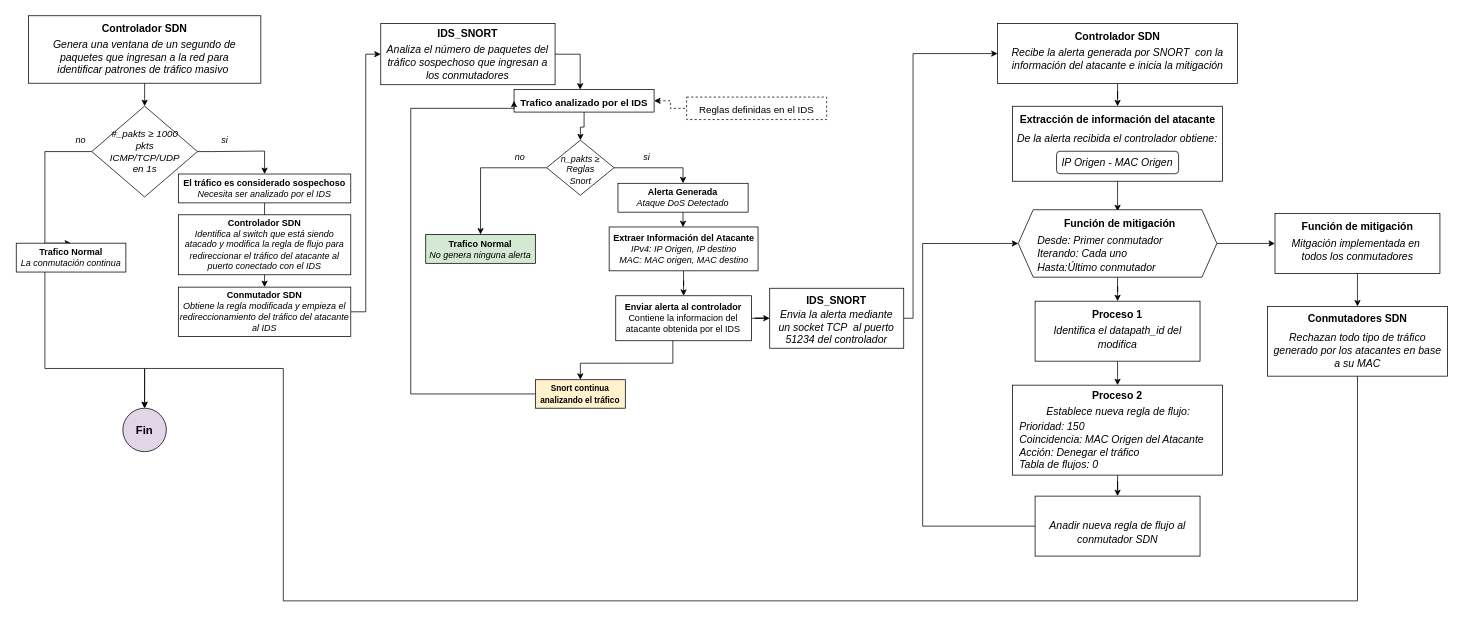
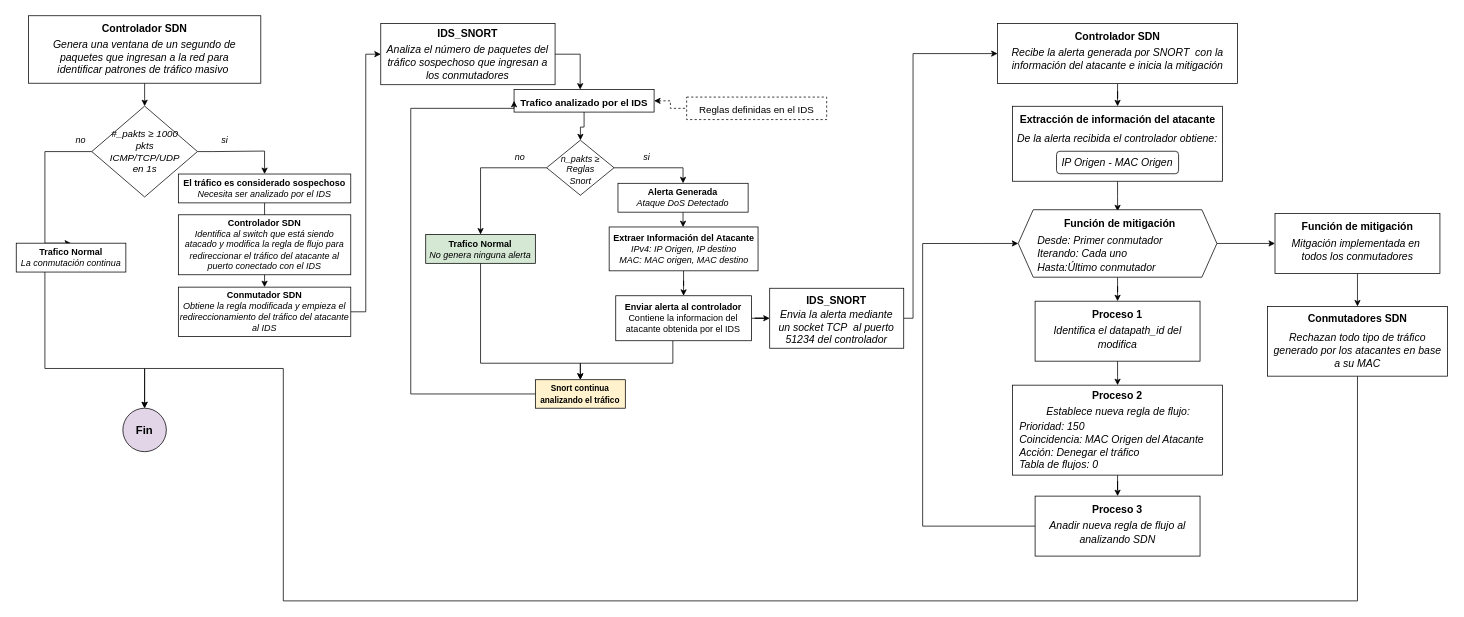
edge "Trafico Normal No genera ninguna alerta" -> "Snort continua analizando el tráfico": added
node "Proceso 3": added
node "Anadir nueva regla de flujo al conmutador SDN": label "Anadir nueva regla de flujo al conmutador SDN" -> "Anadir nueva regla de flujo al analizando SDN"
